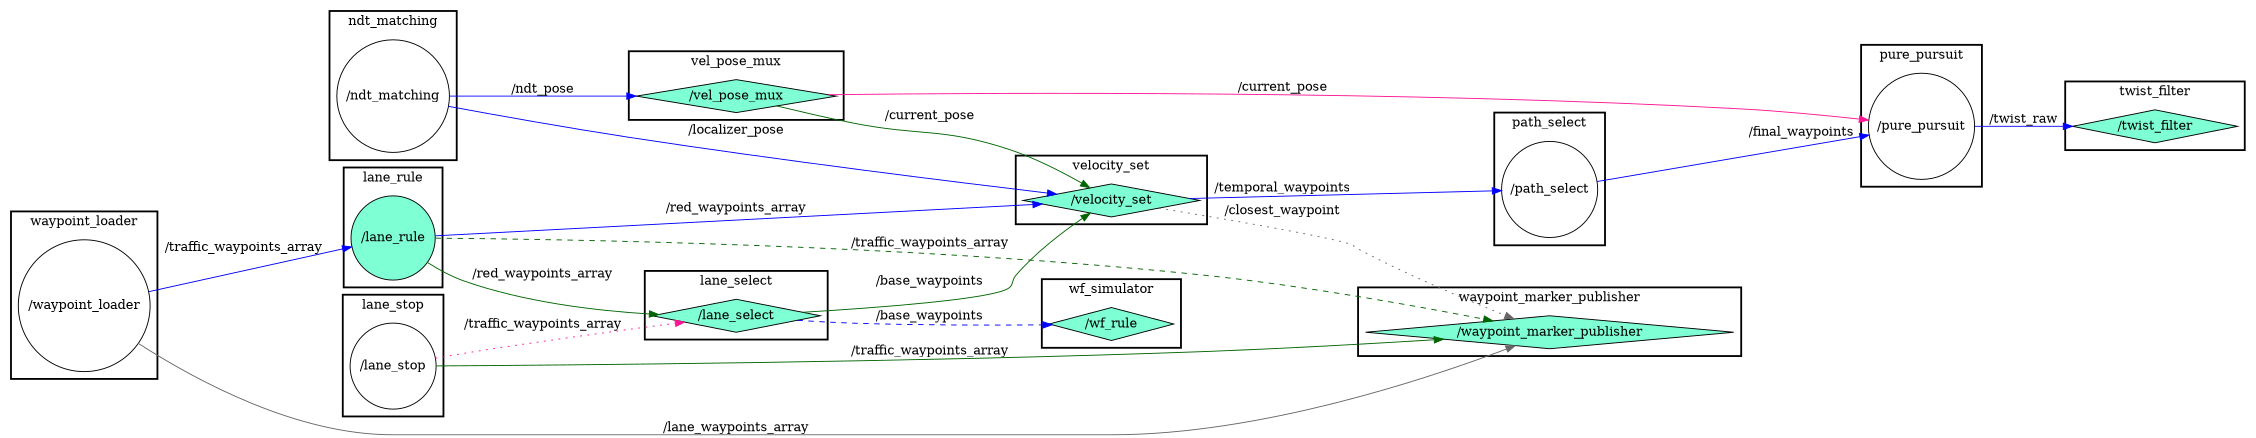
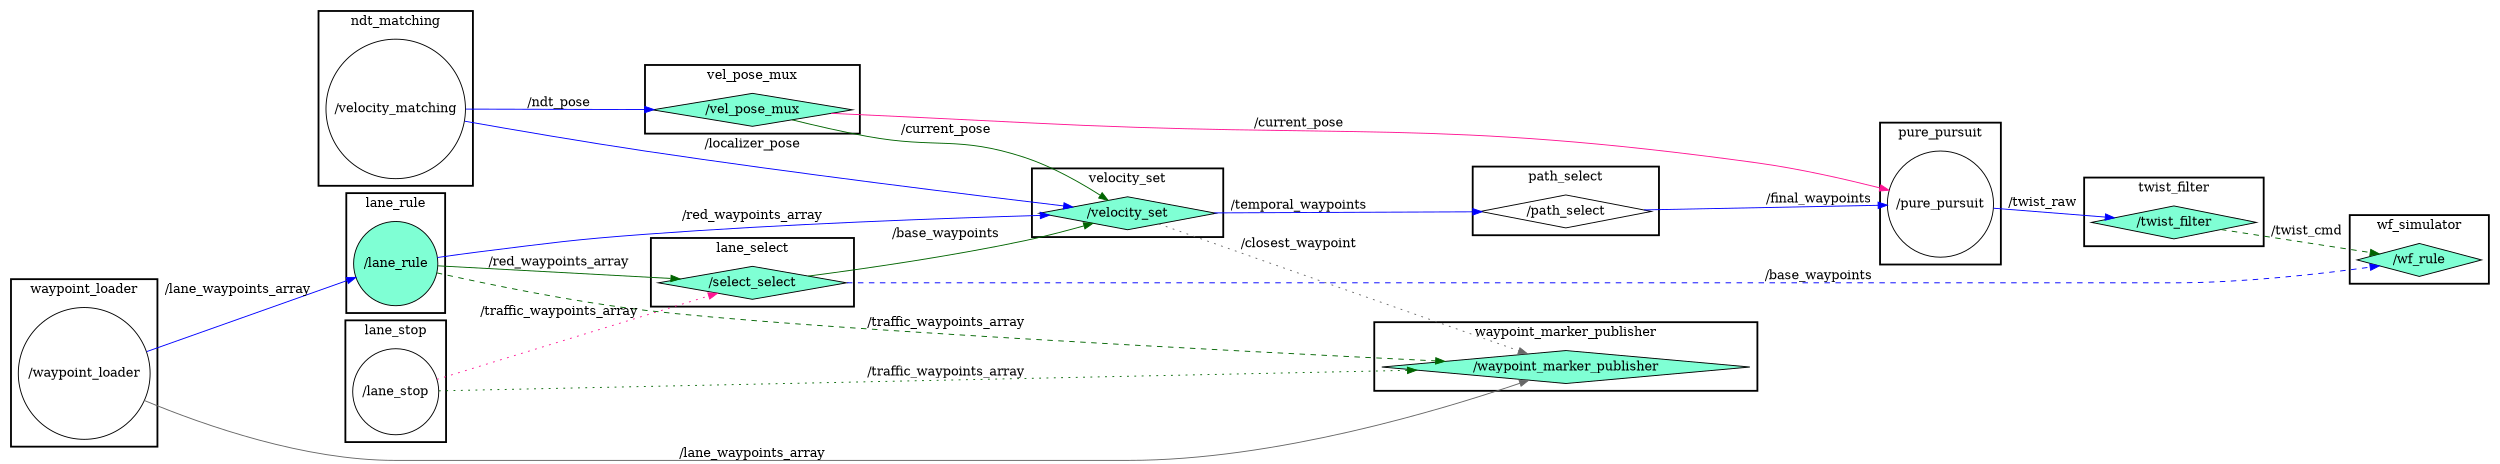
node "/ndt_matching": label "/ndt_matching" -> "/velocity_matching"
node "/path_select": shape circle -> diamond
edge "/twist_filter" -> "/wf_rule": added, label "/twist_cmd"
edge "/waypoint_loader" -> "/lane_rule": label "/traffic_waypoints_array" -> "/lane_waypoints_array"
node "/lane_select": label "/lane_select" -> "/select_select"
edge "/lane_stop" -> "/waypoint_marker_publisher": style bold -> dotted
